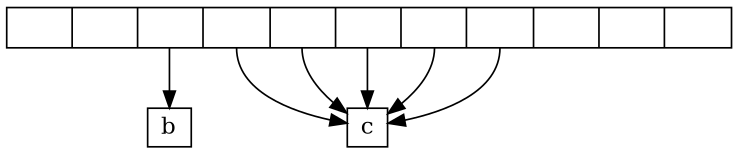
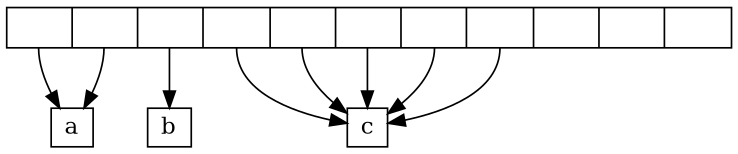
node "a": added
